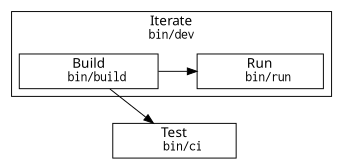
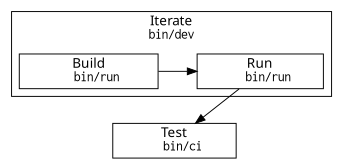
node "Build": text "bin/build" -> "bin/run"
edge "Build" -> "Test": now "Run" -> "Test"
